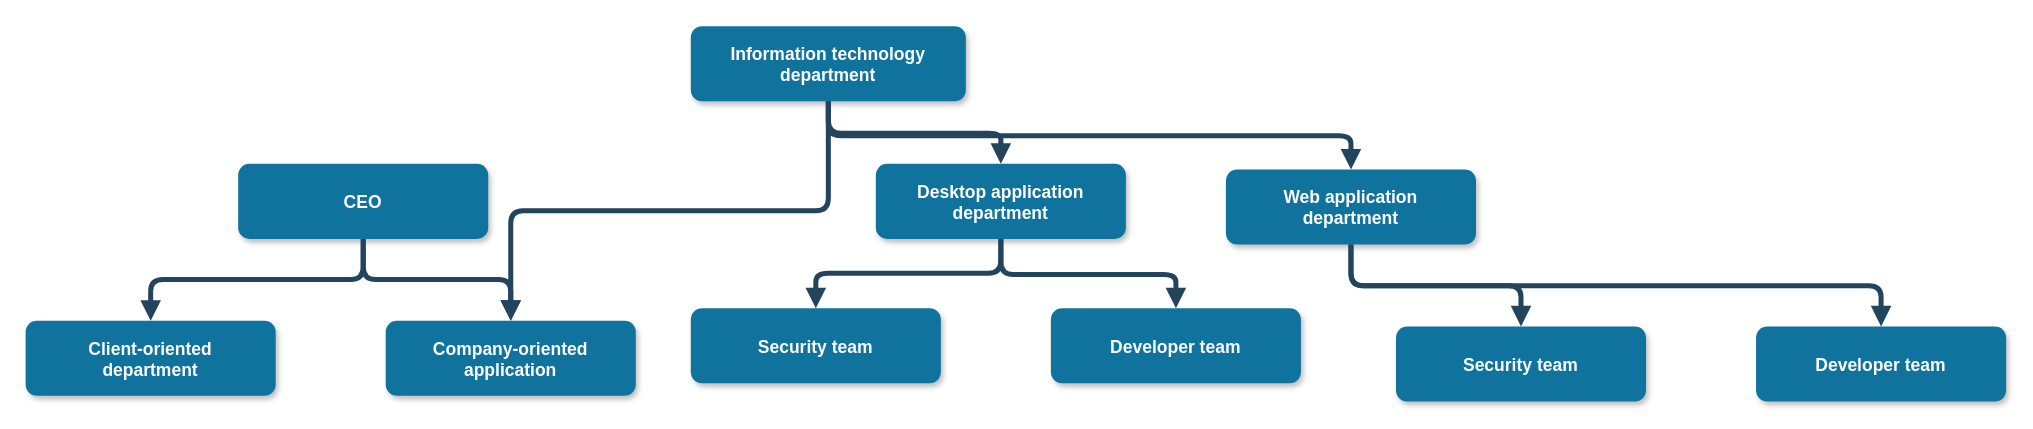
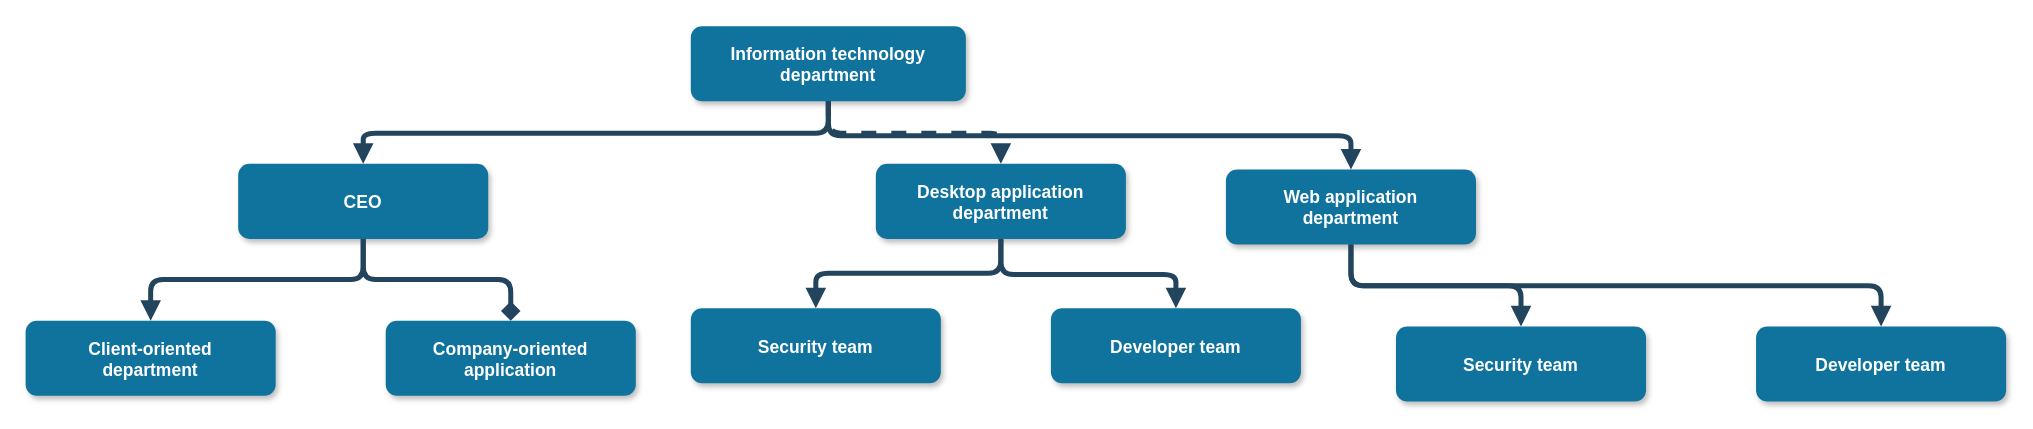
edge "Information technology department" -> "Desktop application department": style solid -> dashed
edge "Information technology department" -> "Company-oriented application": now "Information technology department" -> "CEO"
edge "CEO" -> "Company-oriented application": arrowhead block -> diamond
